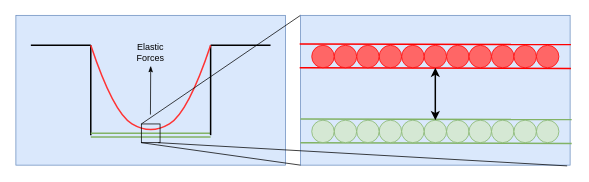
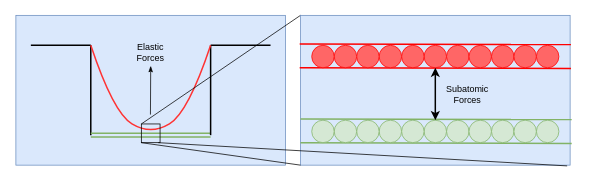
node "Subatomic Forces": added
